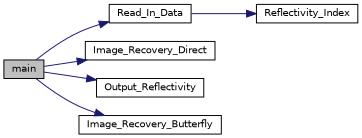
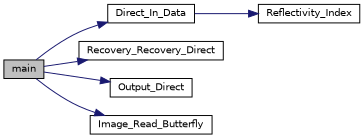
node "Read_In_Data": label "Read_In_Data" -> "Direct_In_Data"
node "Image_Recovery_Direct": label "Image_Recovery_Direct" -> "Recovery_Recovery_Direct"
node "Output_Reflectivity": label "Output_Reflectivity" -> "Output_Direct"
node "Image_Recovery_Butterfly": label "Image_Recovery_Butterfly" -> "Image_Read_Butterfly"
